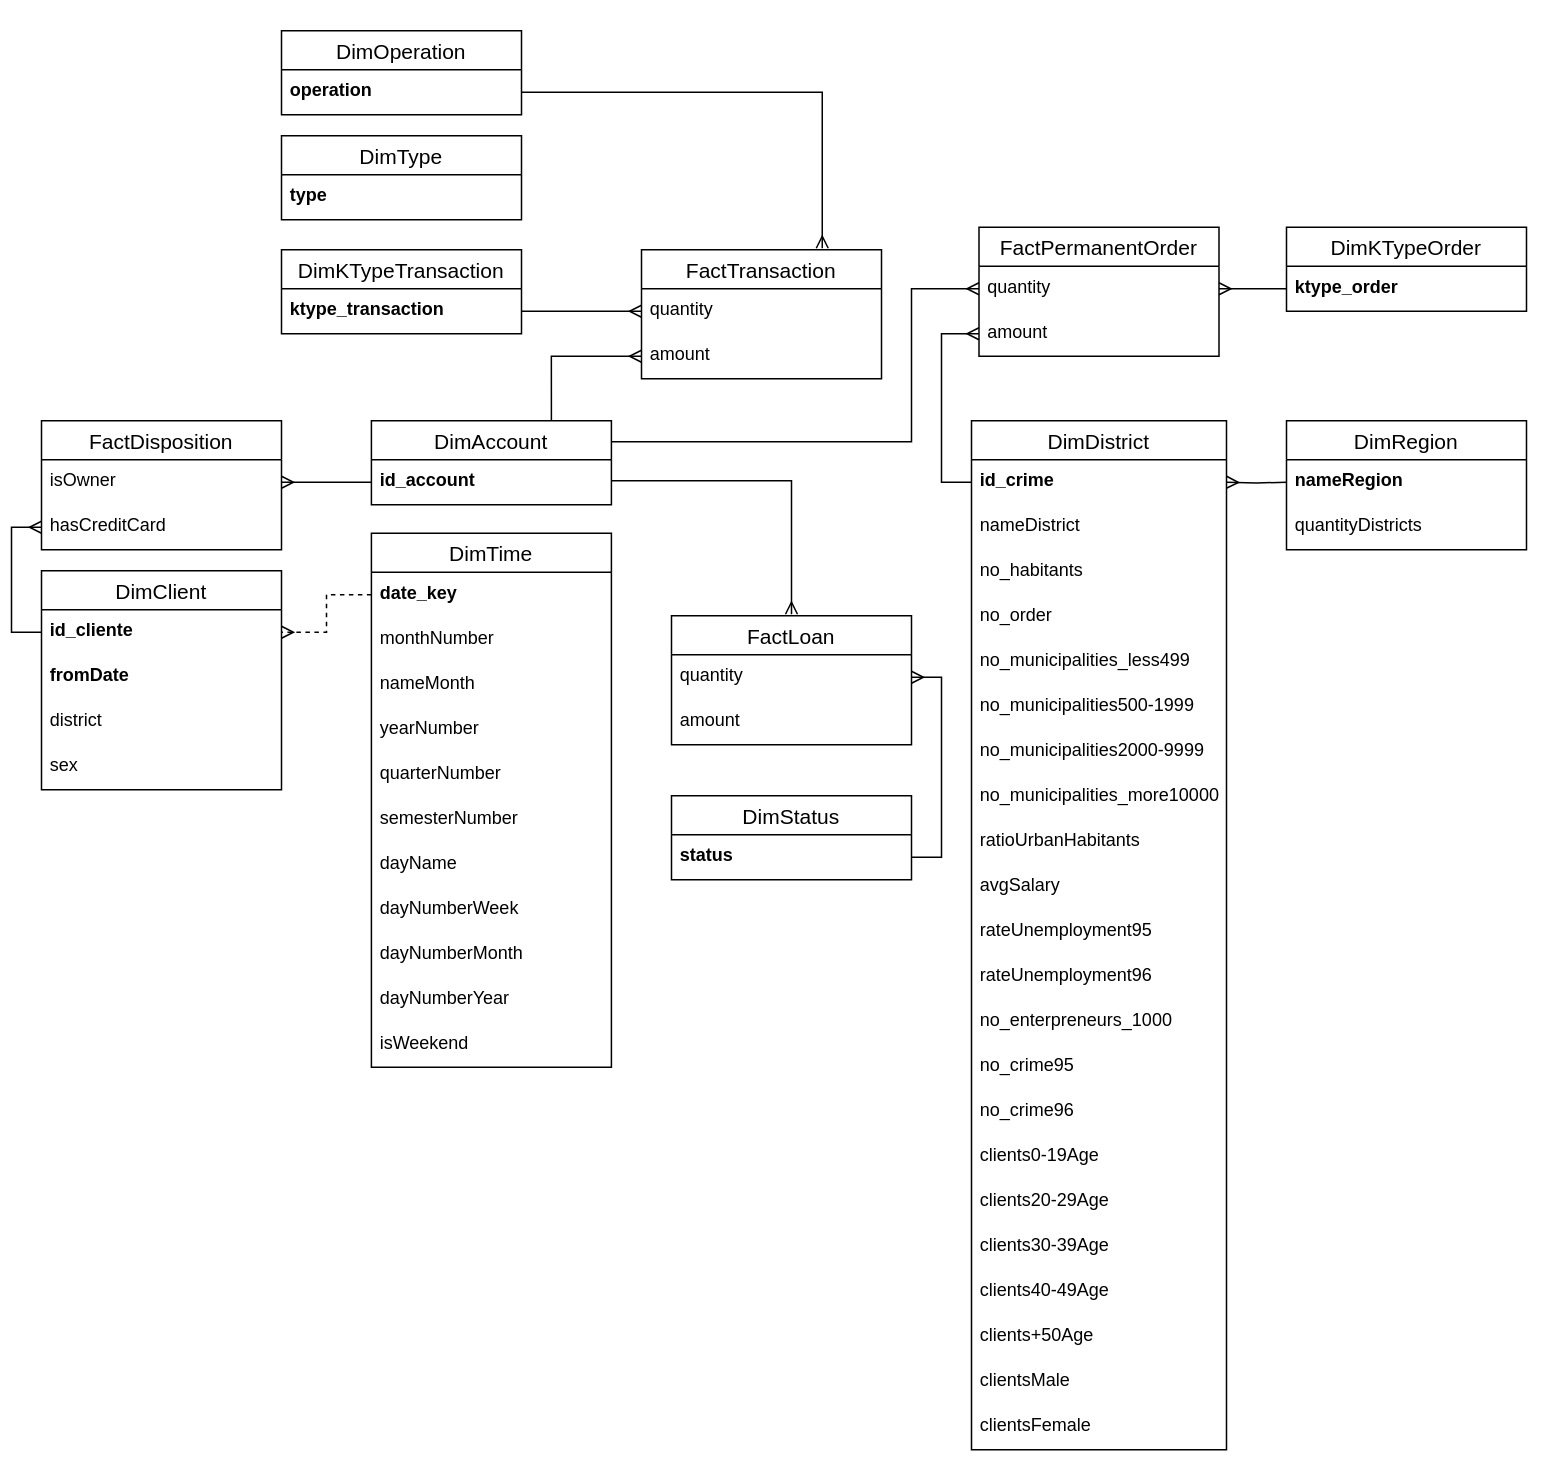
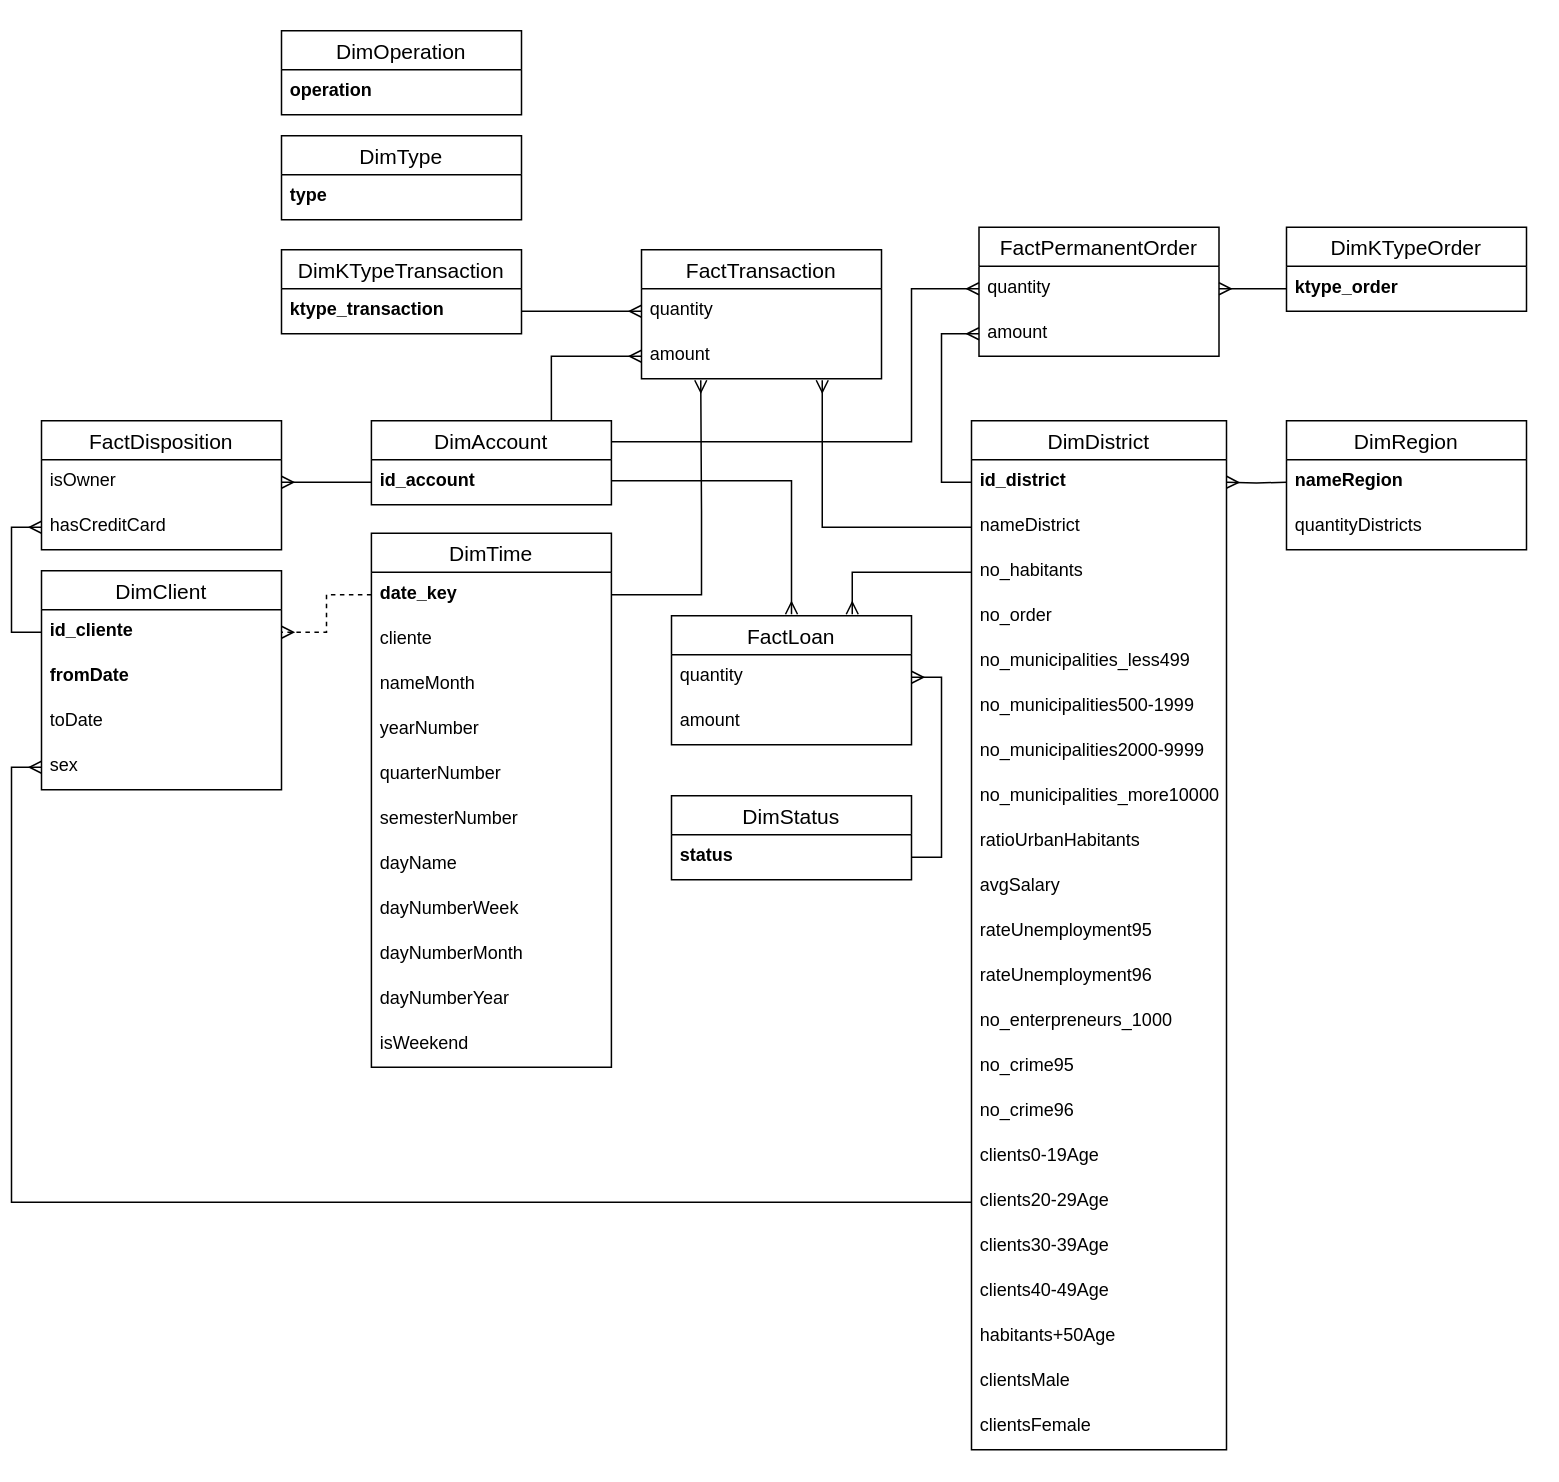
edge "operation" -> "FactTransaction": removed
node "id_crime": label "id_crime" -> "id_district"
edge "nameDistrict" -> "FactTransaction": added
edge "date_key" -> "FactTransaction": added
edge "no_habitants" -> "FactLoan": added
node "monthNumber": label "monthNumber" -> "cliente"
node "district": label "district" -> "toDate"
edge "clients20-29Age" -> "sex": added
node "clients+50Age": label "clients+50Age" -> "habitants+50Age"
